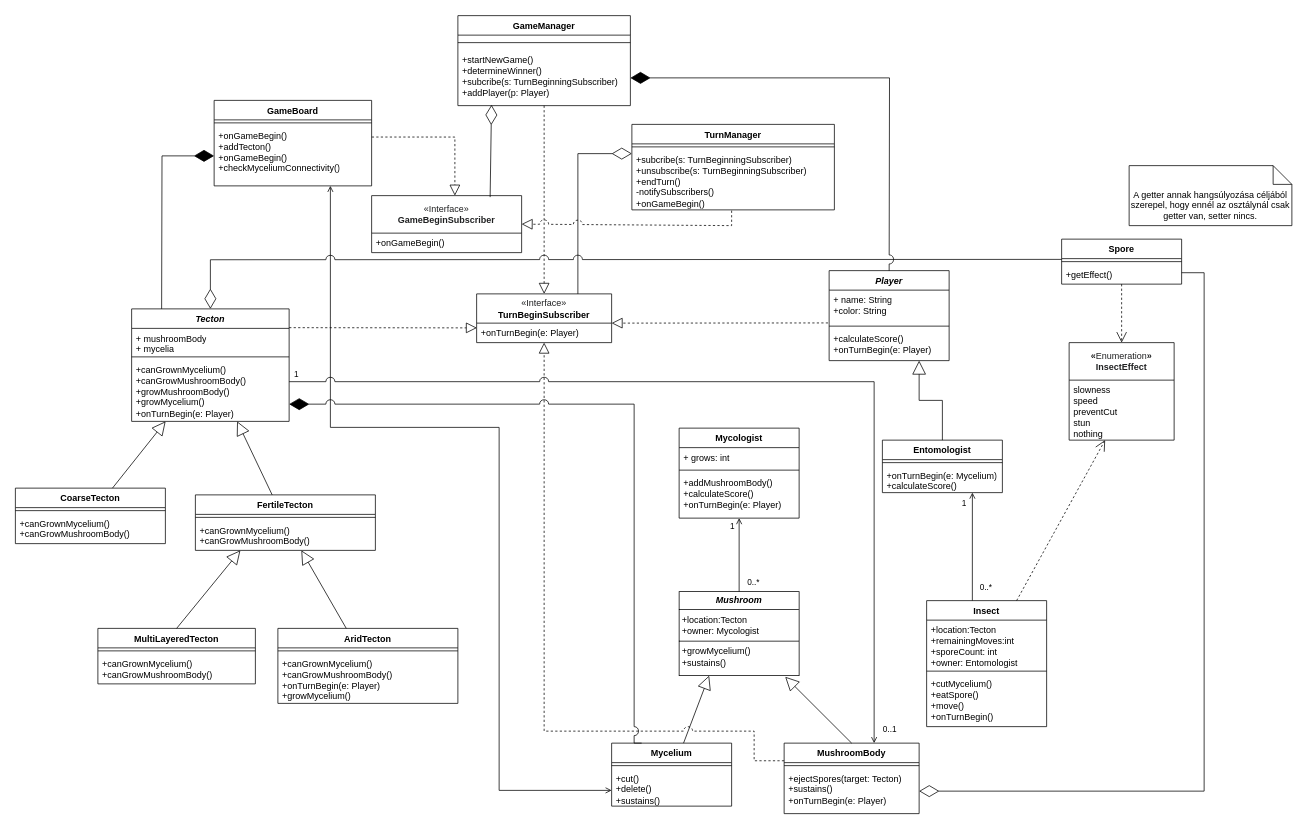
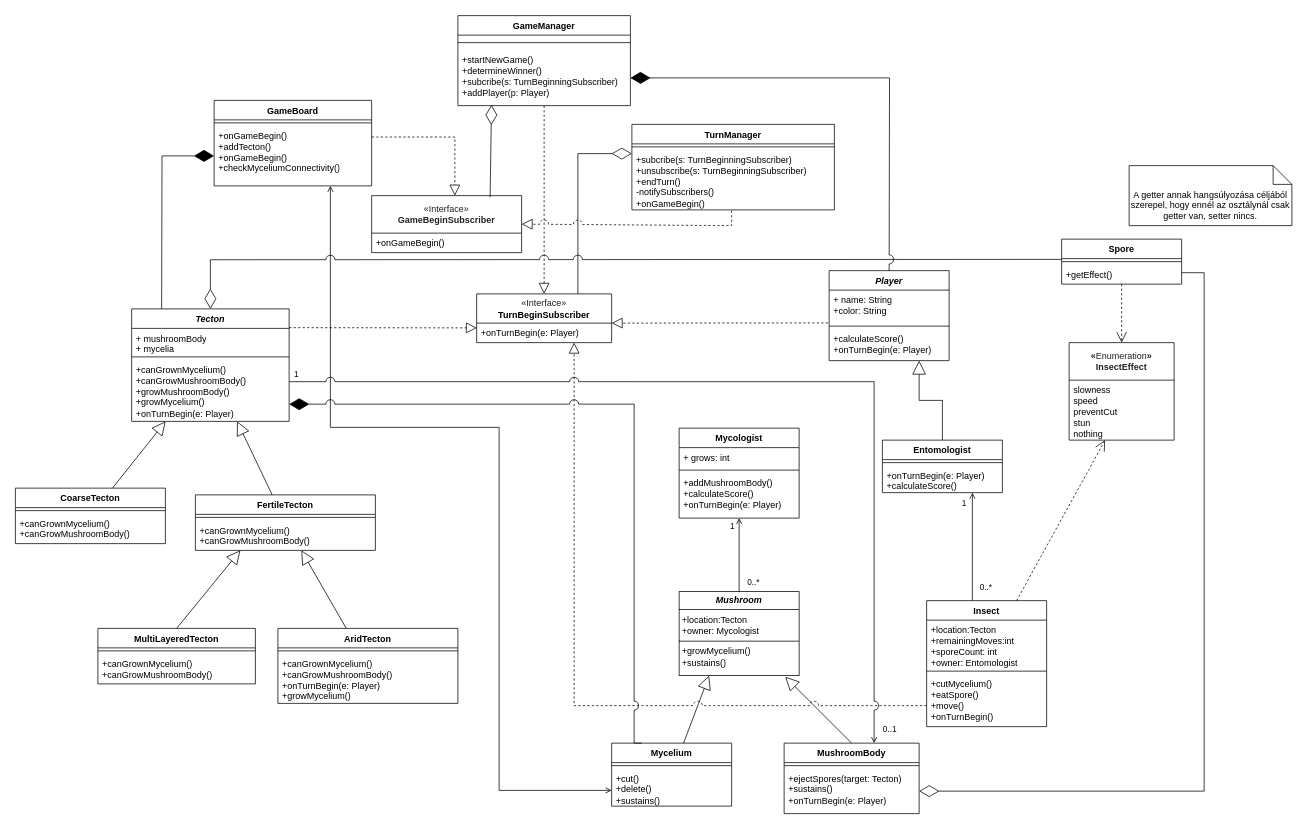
node "+onTurnBegin(e: Mycelium) +calculateScore()": label "+onTurnBegin(e: Mycelium) +calculateScore()" -> "+onTurnBegin(e: Player) +calculateScore()"
edge "MushroomBody" -> "+onTurnBegin(e: Player)": removed
edge "+cutMycelium() +eatSpore() +move() +onTurnBegin()" -> "+onTurnBegin(e: Player)": added
